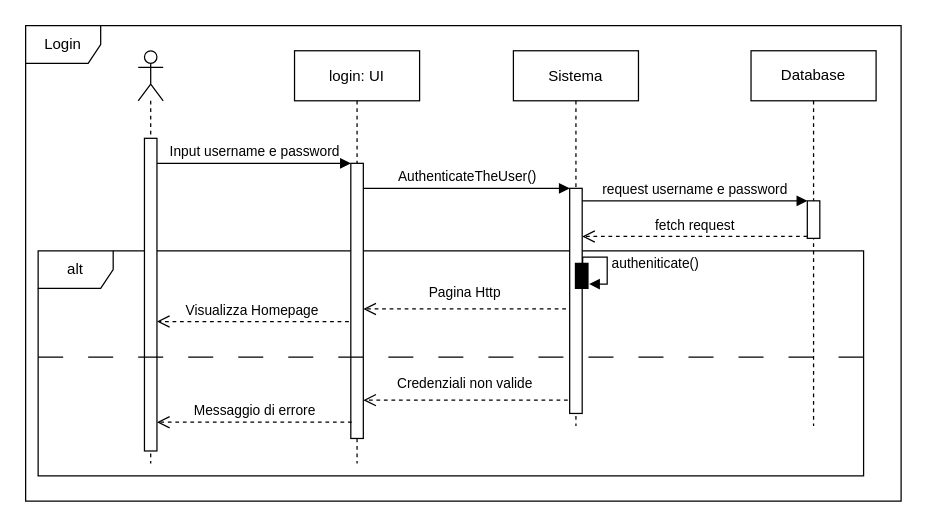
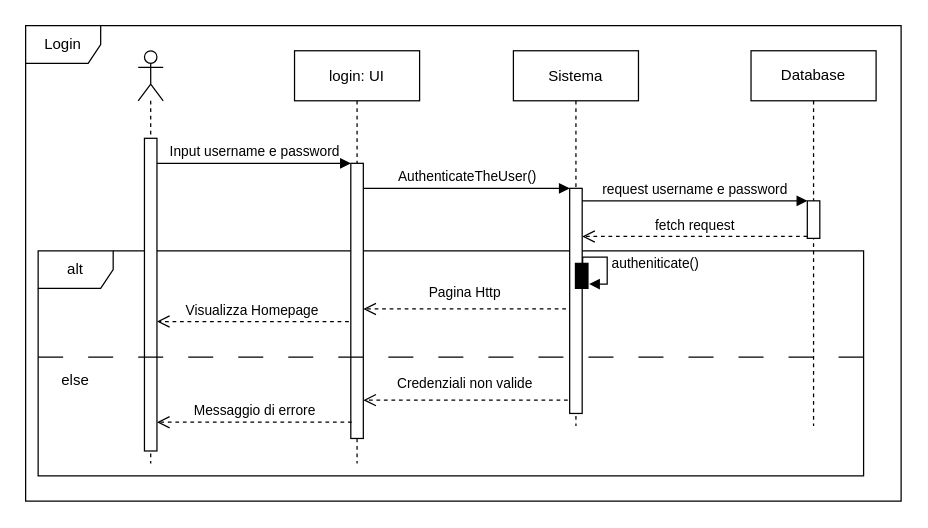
node "else": added
